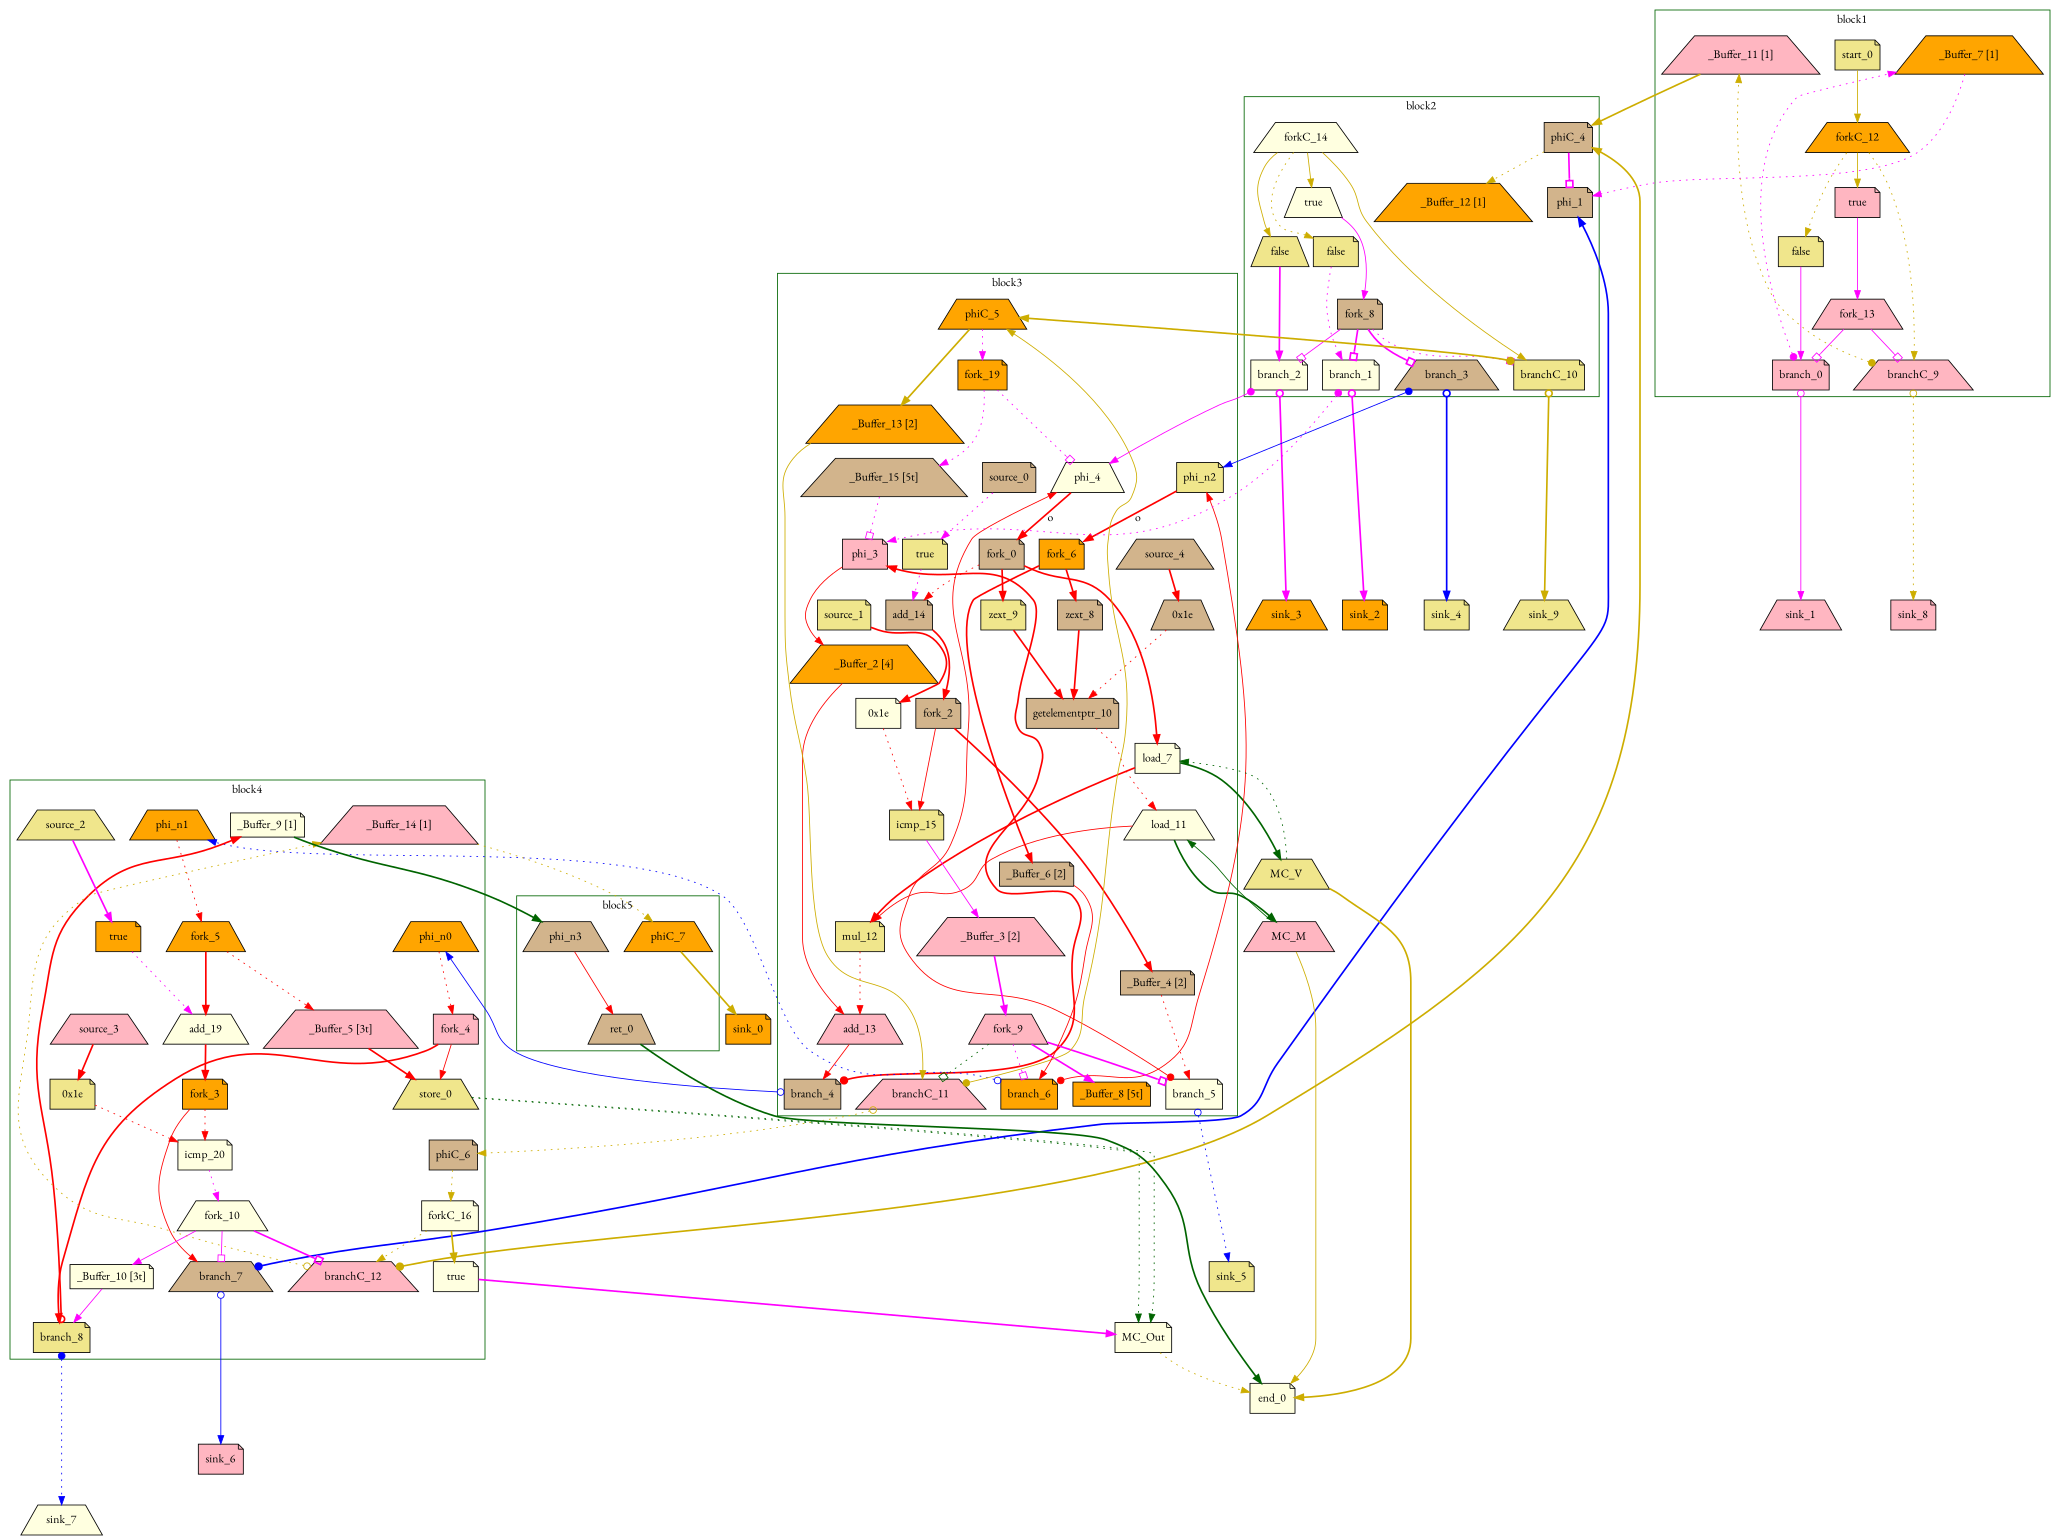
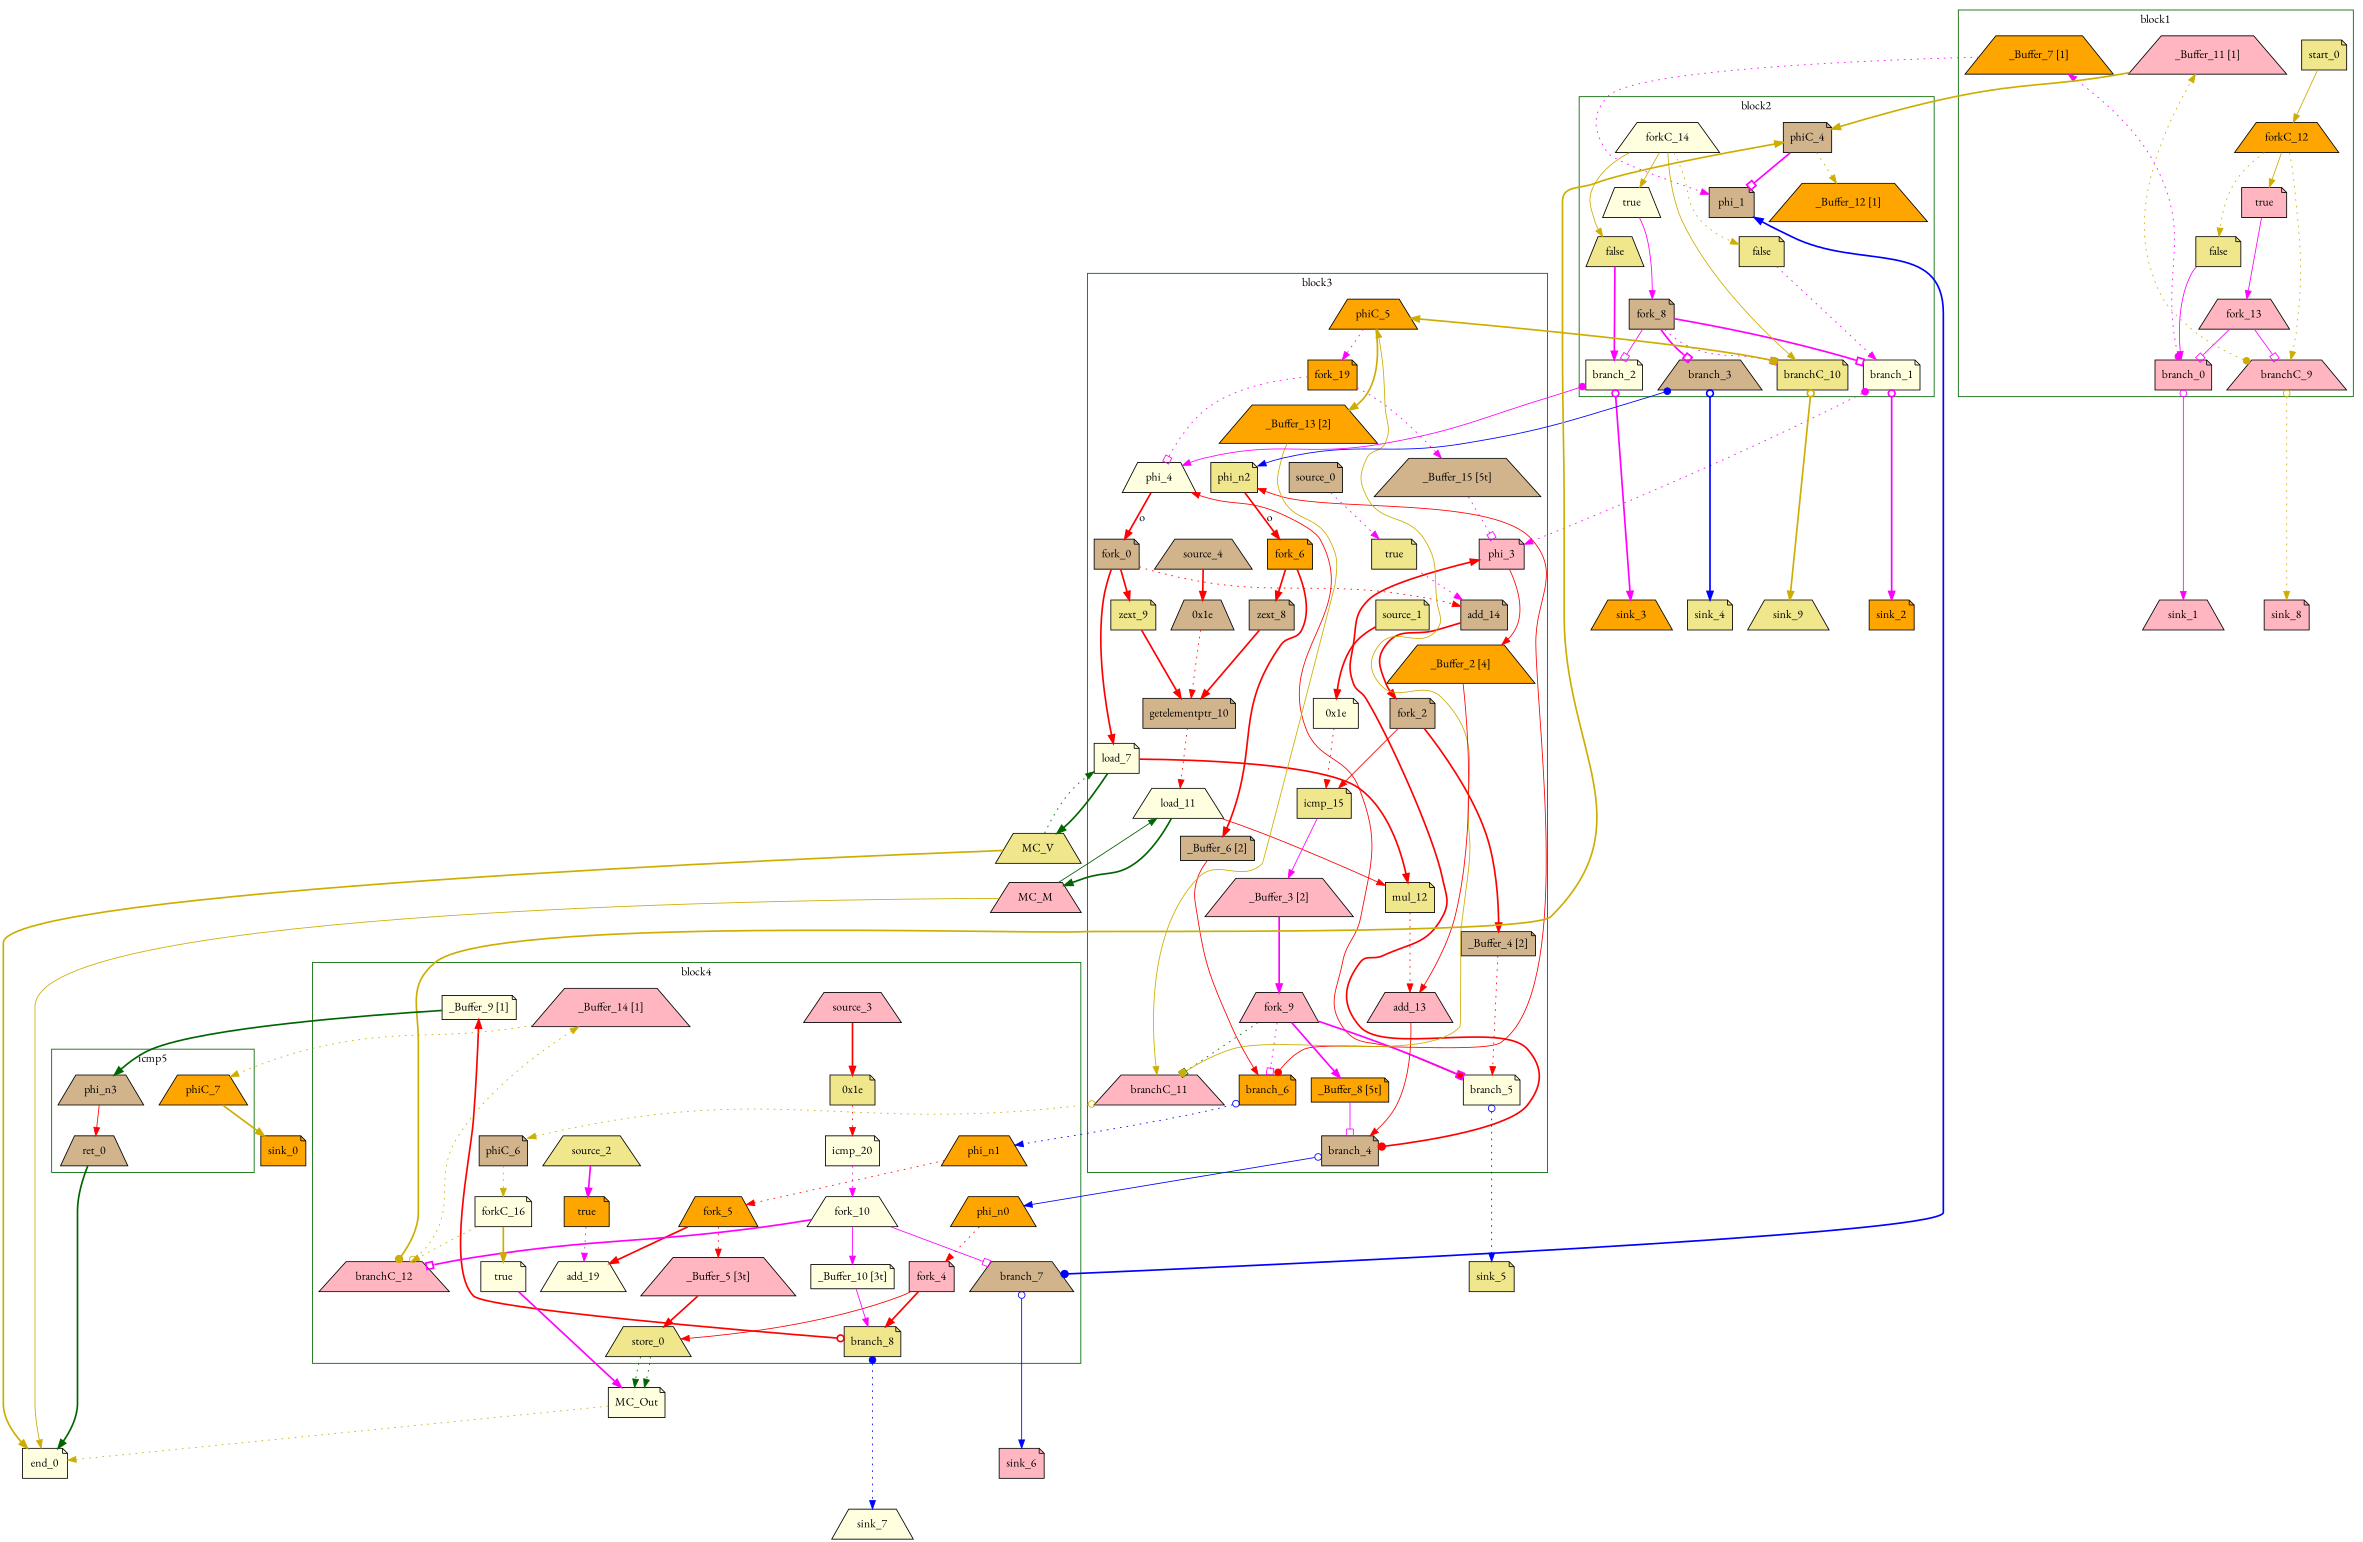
cluster "block5": label "block5" -> "icmp5"
node "fork_3": removed
edge "_Buffer_8 [5t]" -> "branch_4": added
